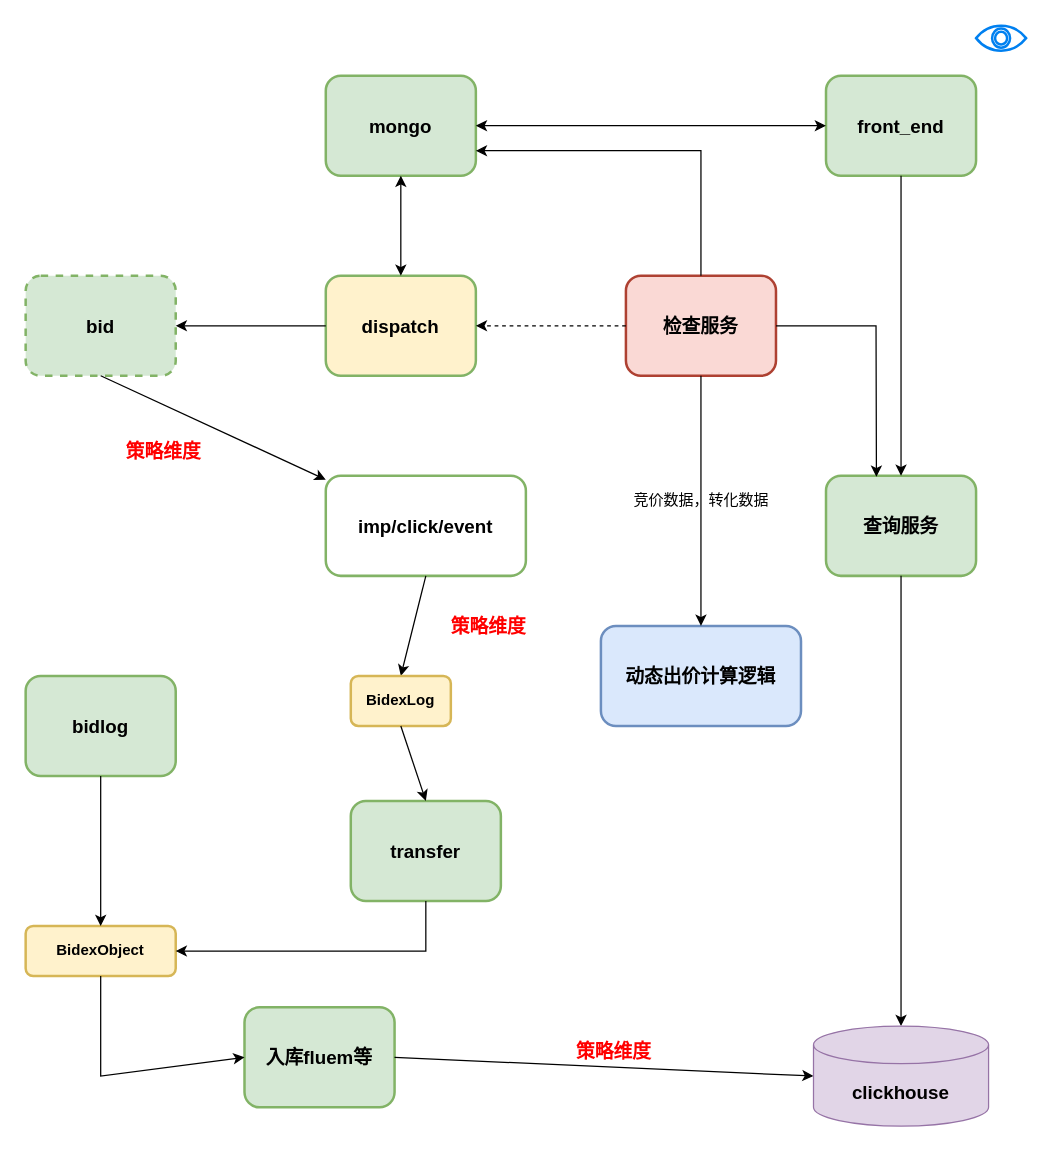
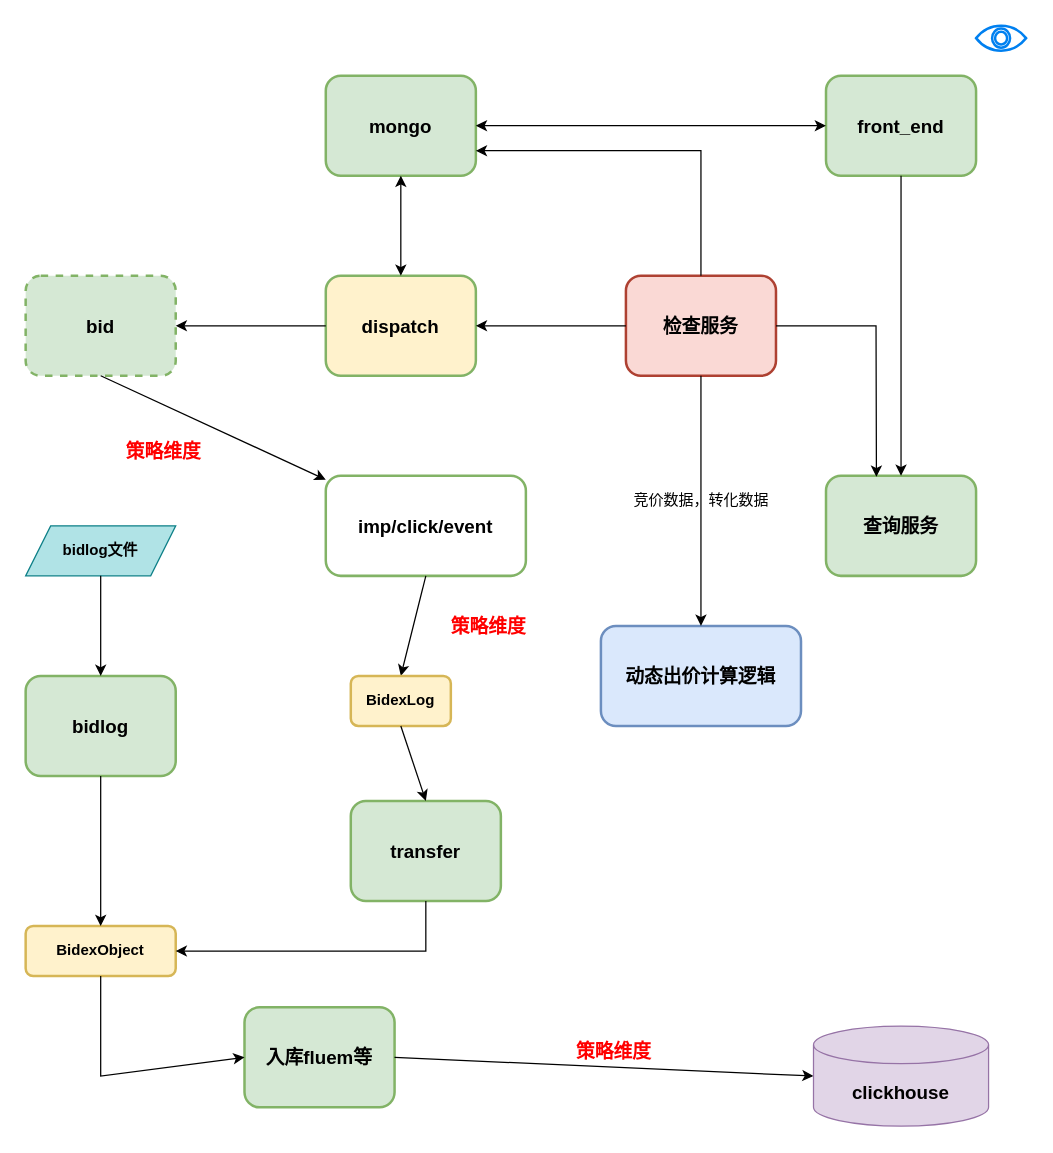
edge "检查服务" -> "dispatch": style dashed -> solid
node "bidlog文件": added
edge "bidlog文件" -> "bidlog": added
edge "查询服务" -> "clickhouse": removed
